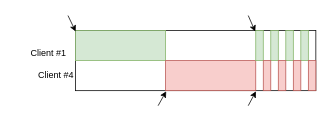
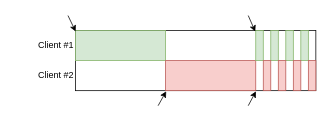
node "Client #1": moved (38, 53) -> (45, 45)
node "Client #4": label "Client #4" -> "Client #2"
